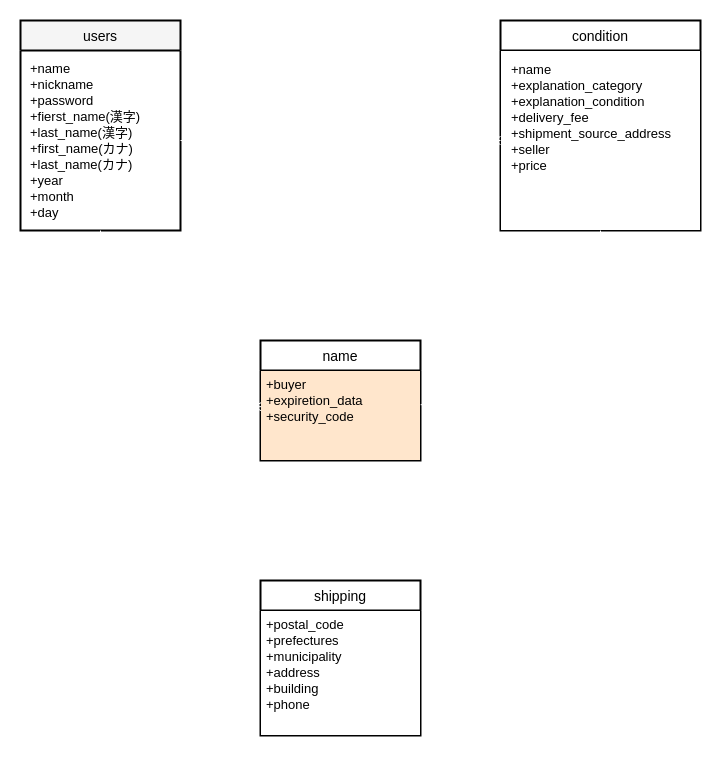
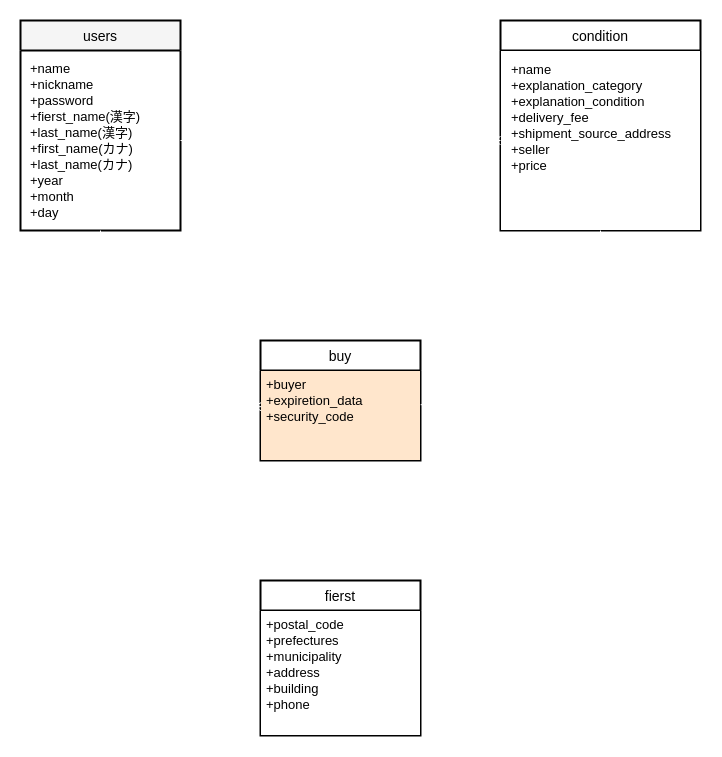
node "name": label "name" -> "buy"
node "shipping": label "shipping" -> "fierst"
